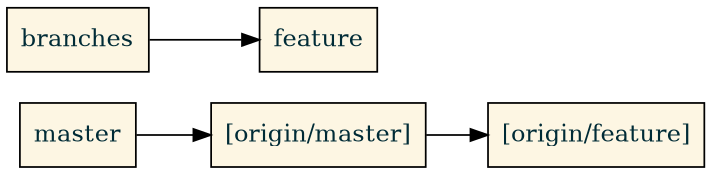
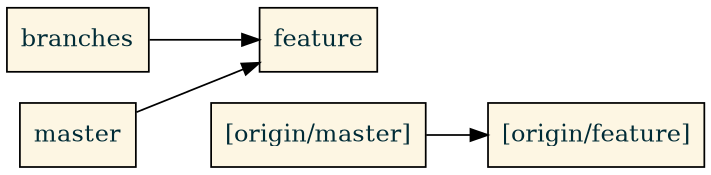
edge "master" -> "[origin/master]": now "master" -> "feature"
